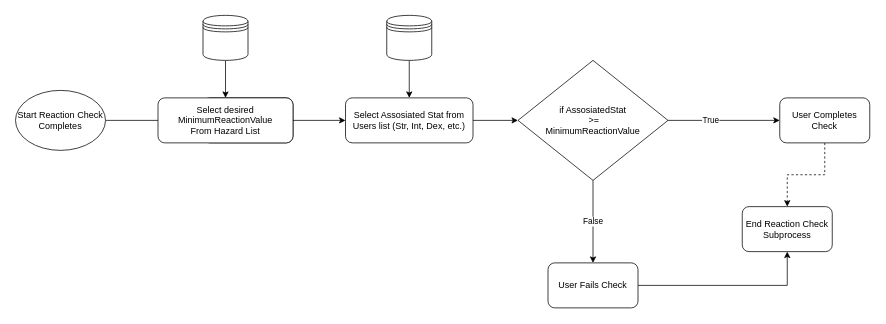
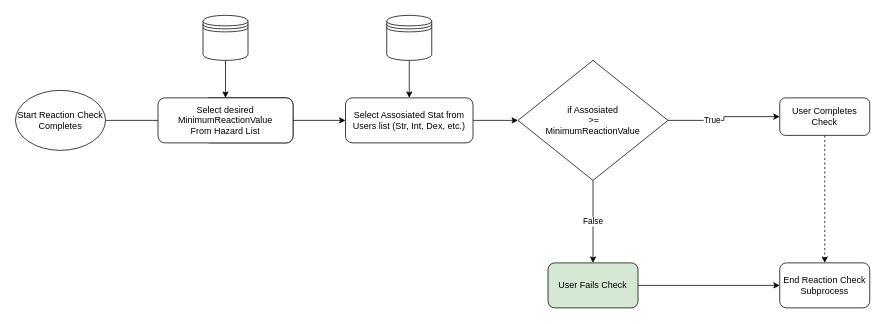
node "if AssosiatedStat >= MinimumReactionValue": label "if AssosiatedStat >= MinimumReactionValue" -> "if Assosiated >= MinimumReactionValue"
node "User Completes Check": size 90x45 -> 90x38
node "End Reaction Check Subprocess": moved (787, 229) -> (825, 285)
node "User Fails Check": fillcolor #ffffff -> #d5e8d4
